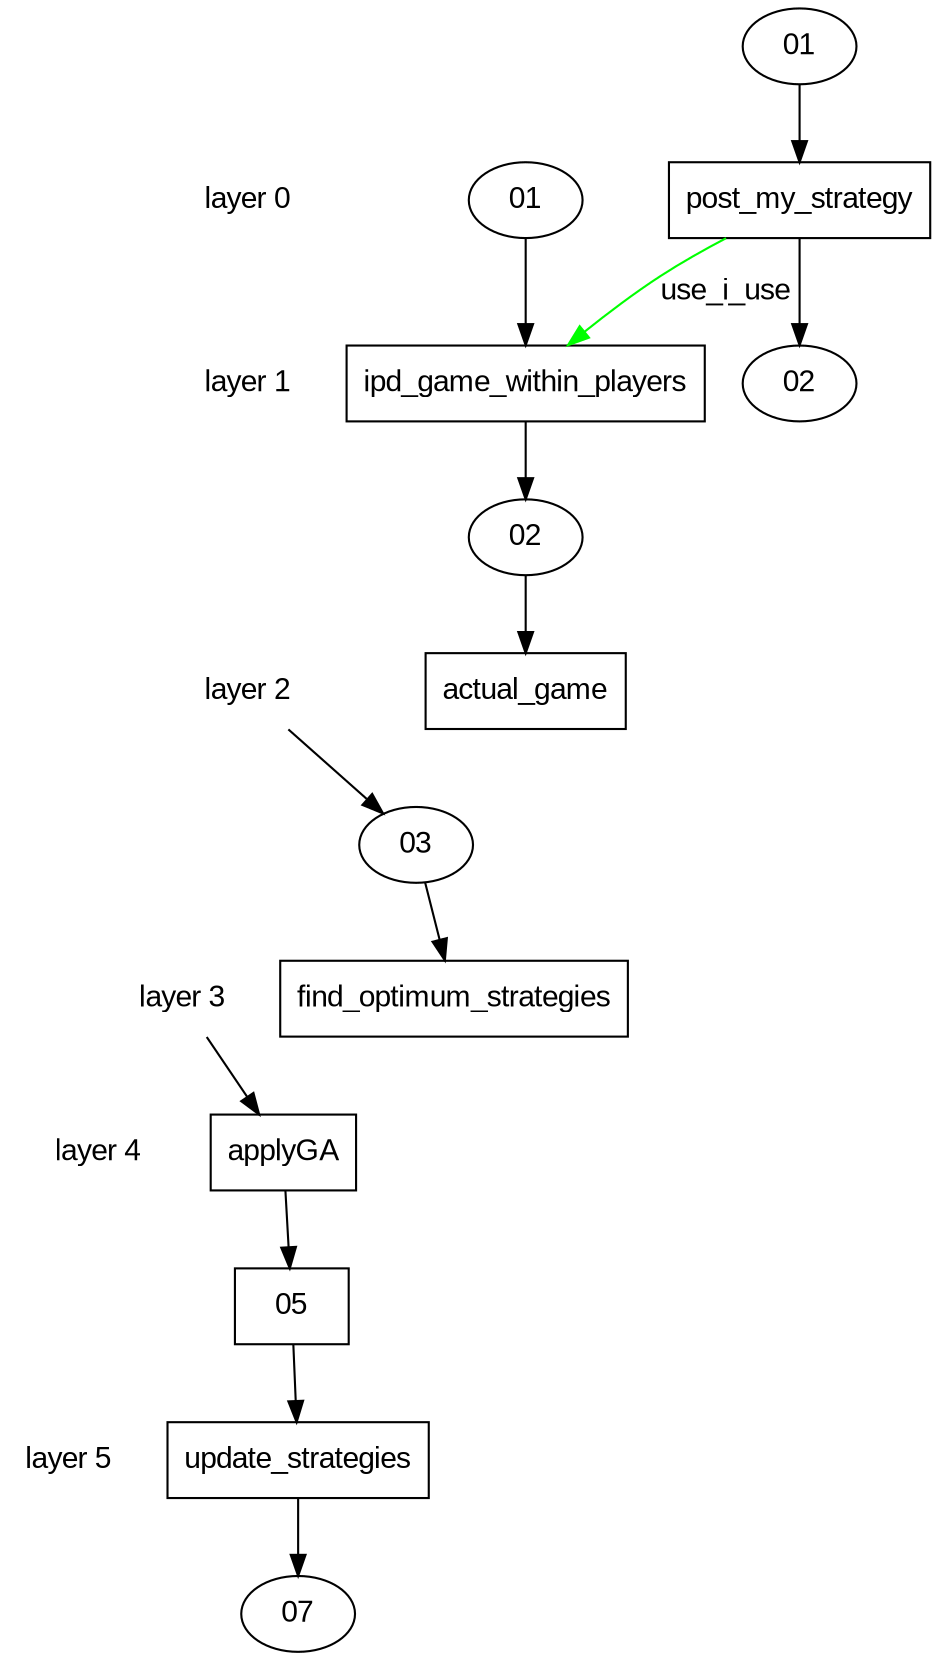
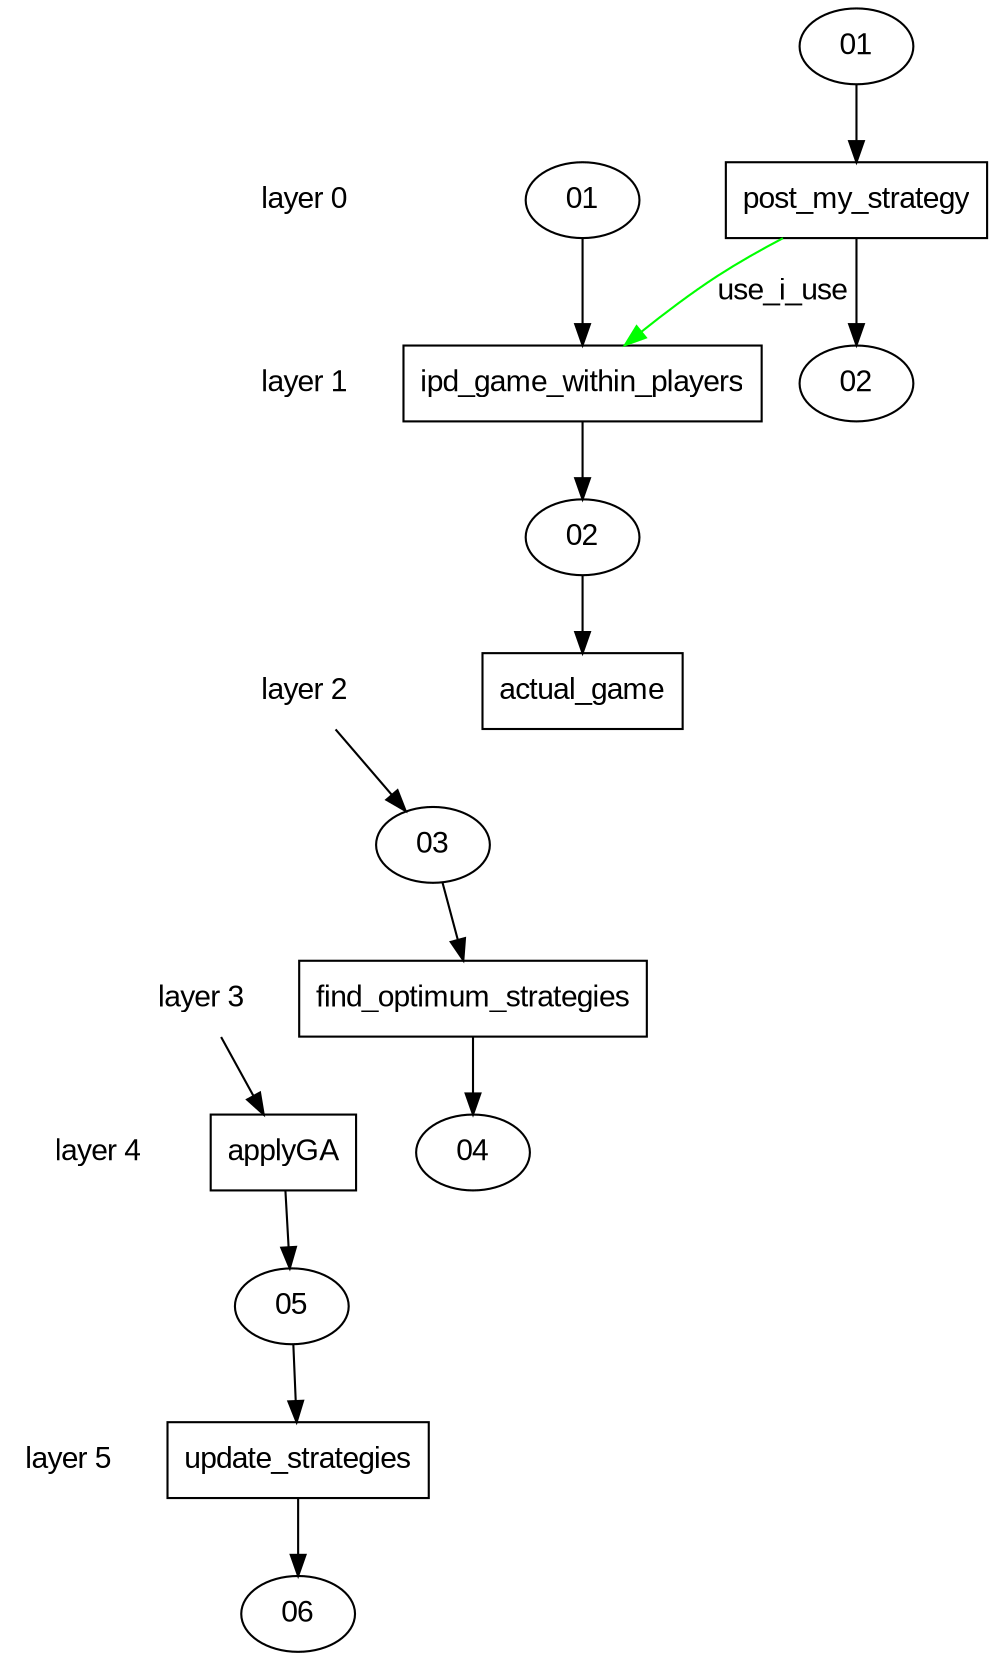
node "04": added
node "05": shape box -> ellipse
node "07": label "07" -> "06"
